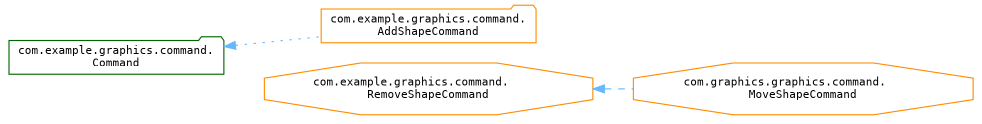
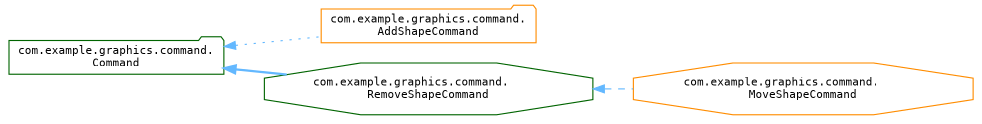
edge "com.example.graphics.command. RemoveShapeCommand" -> "com.example.graphics.command. Command": added
node "com.example.graphics.command. RemoveShapeCommand": color darkorange -> darkgreen
node "com.graphics.graphics.command. MoveShapeCommand": label "com.graphics.graphics.command. MoveShapeCommand" -> "com.example.graphics.command. MoveShapeCommand"
